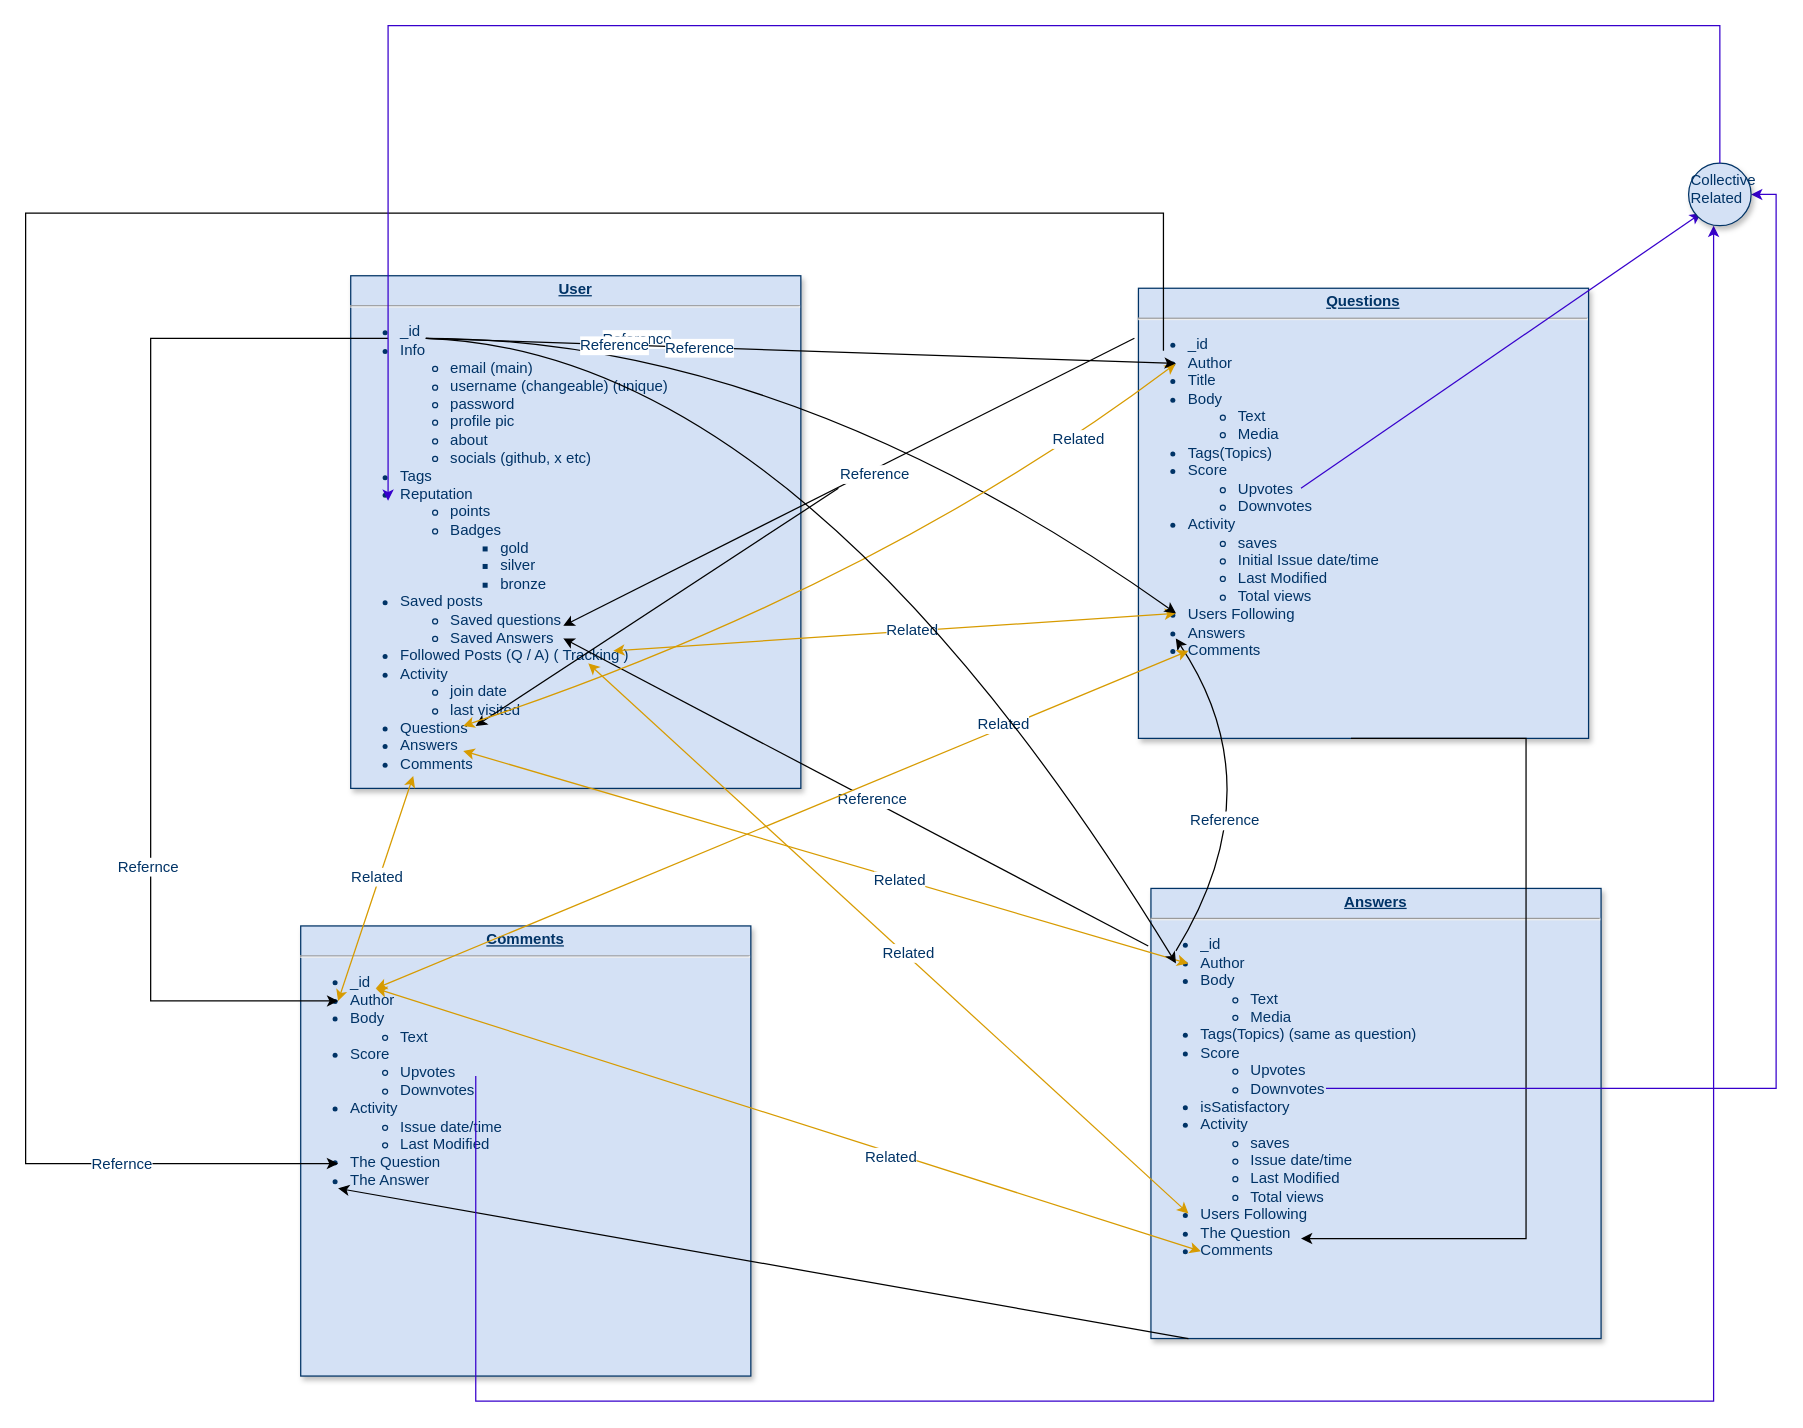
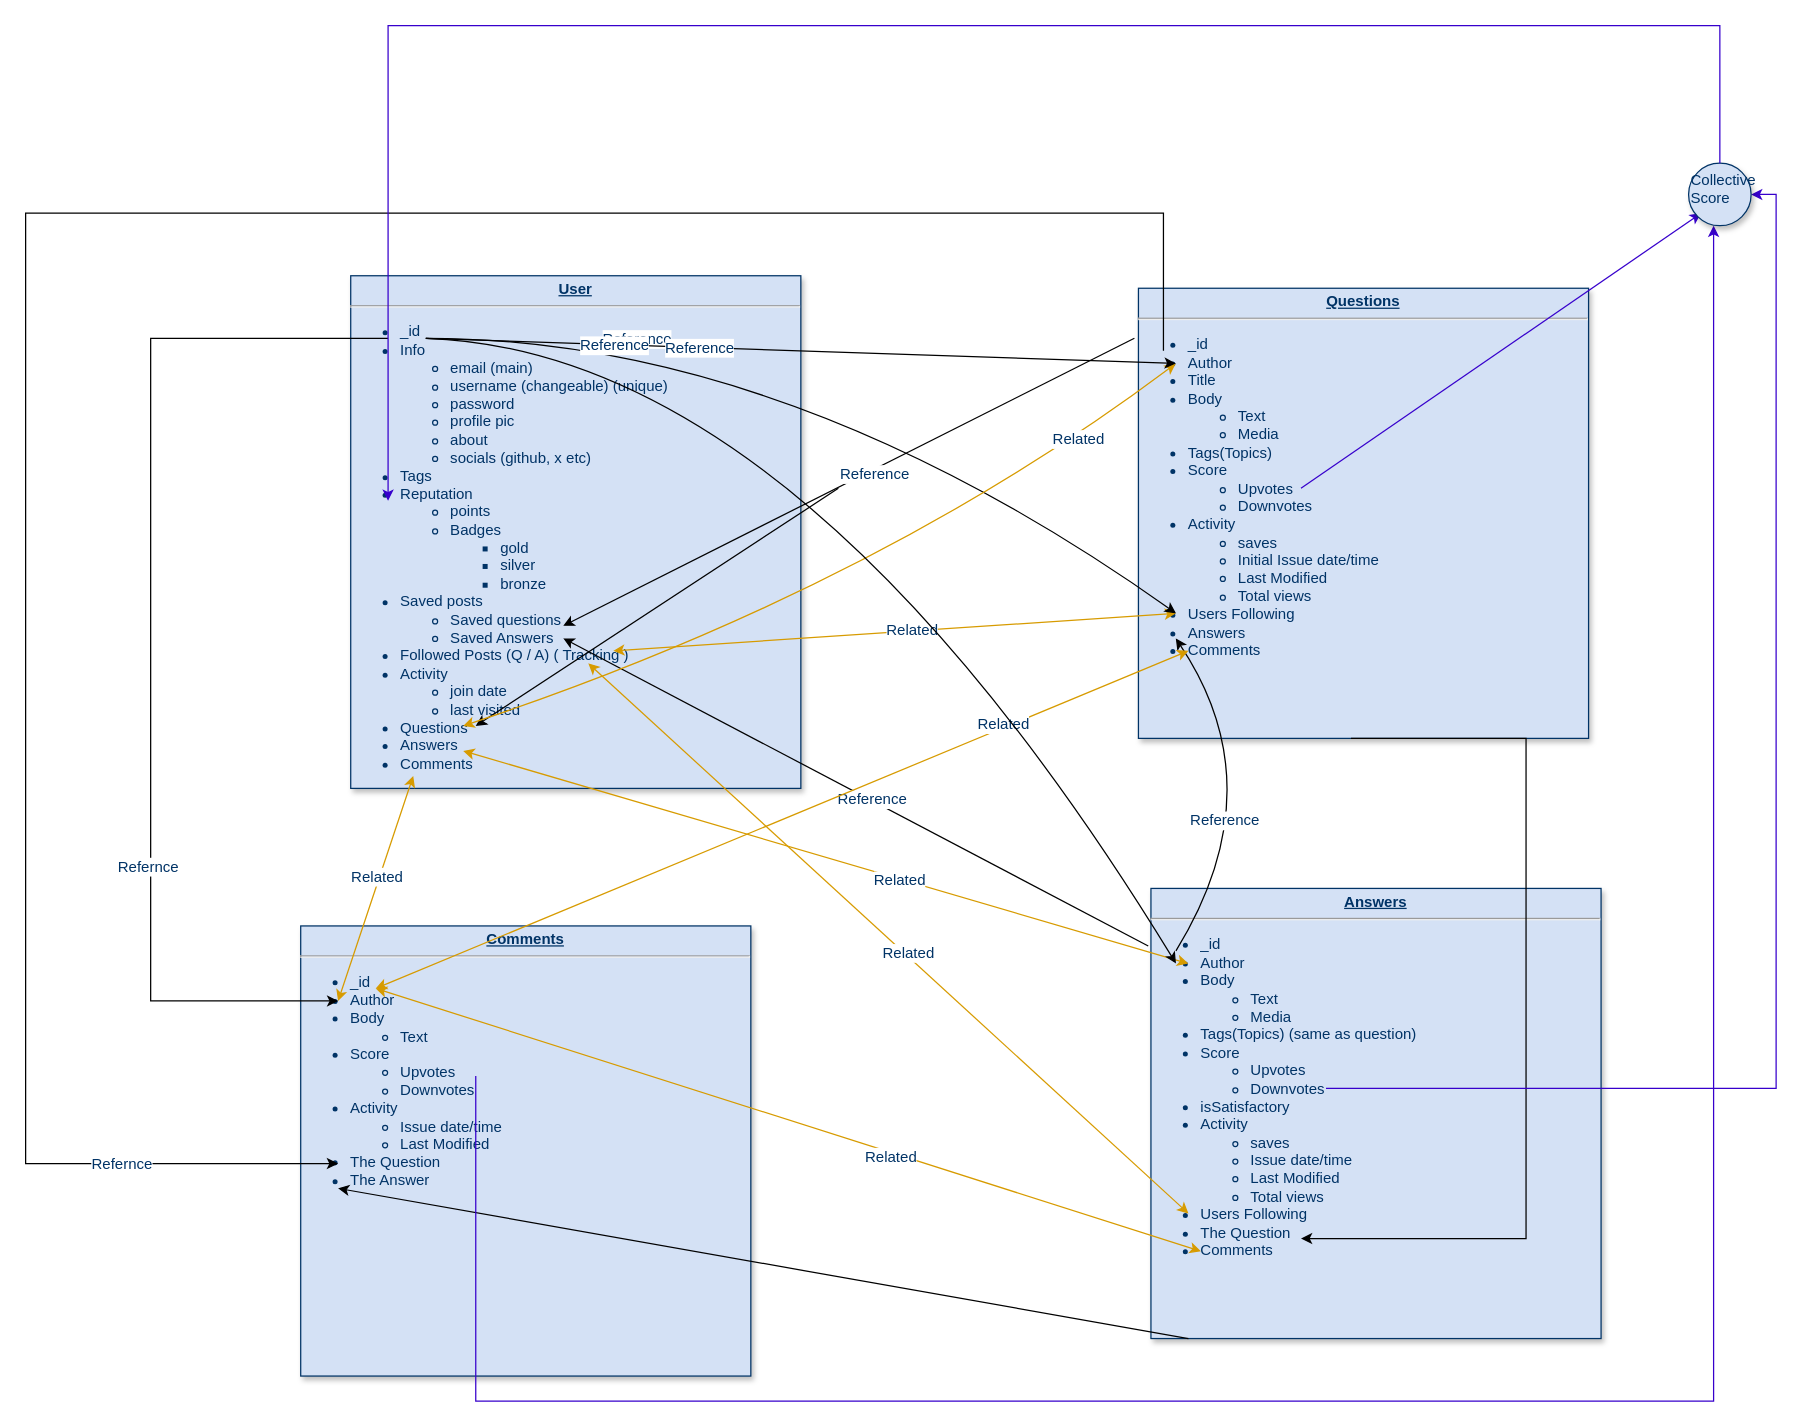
node "Collective Related": label "Collective Related" -> "Collective Score"
